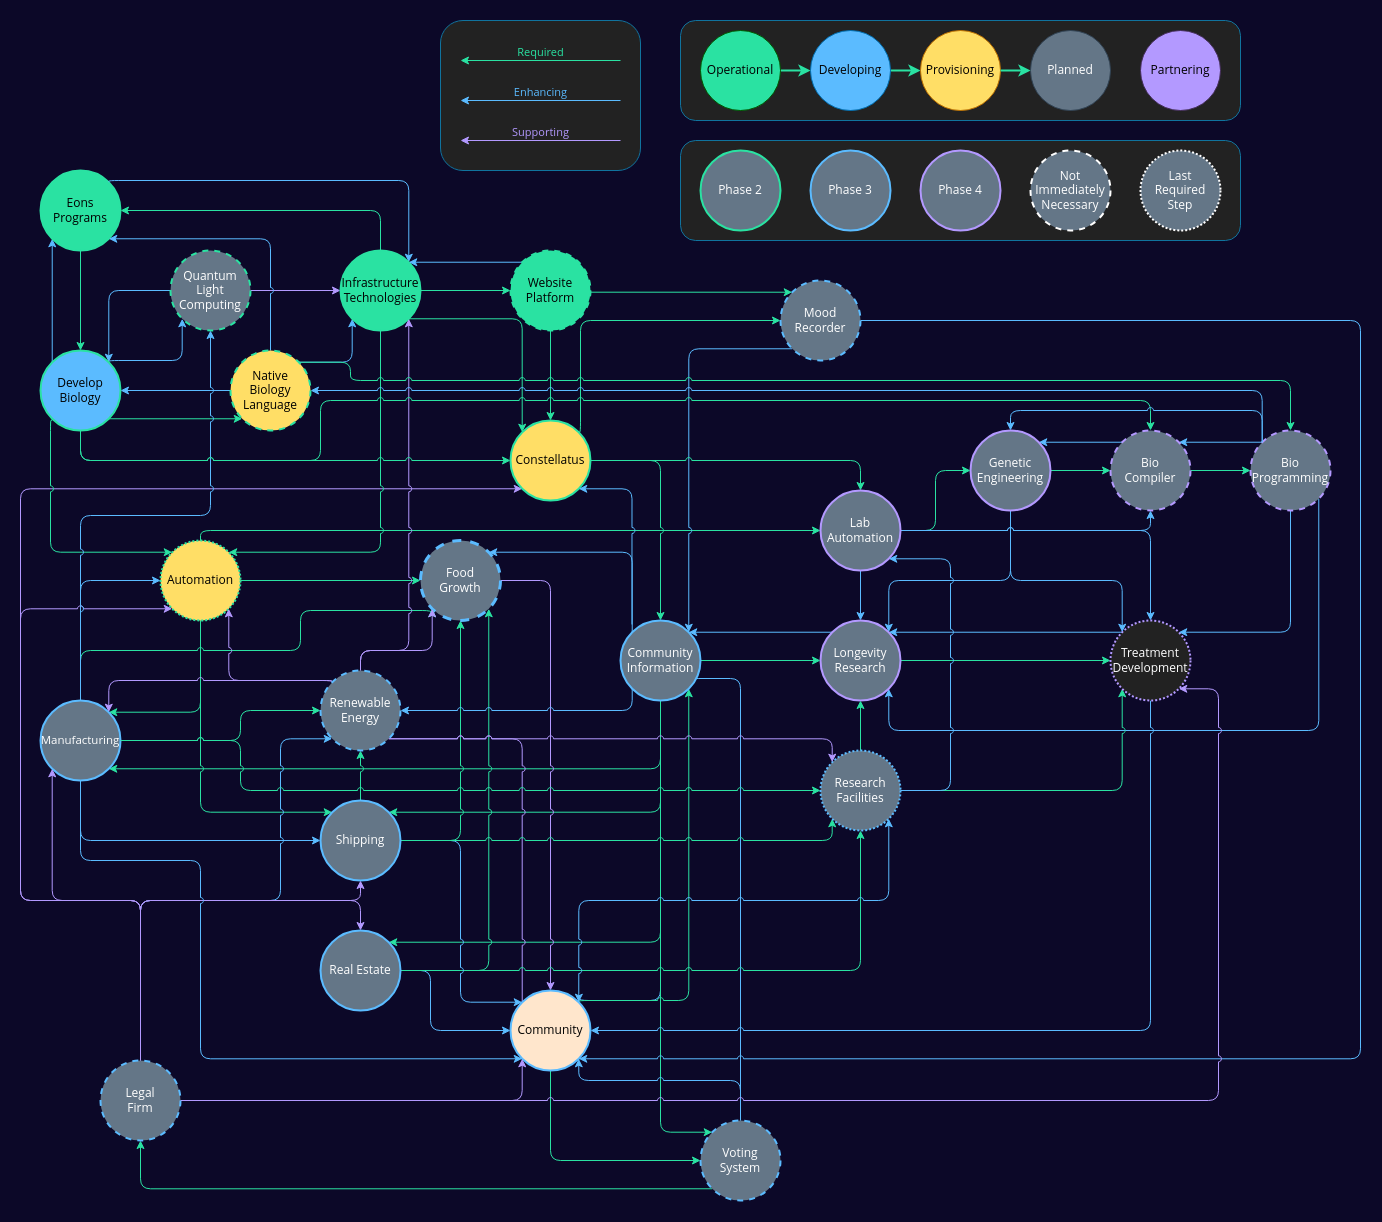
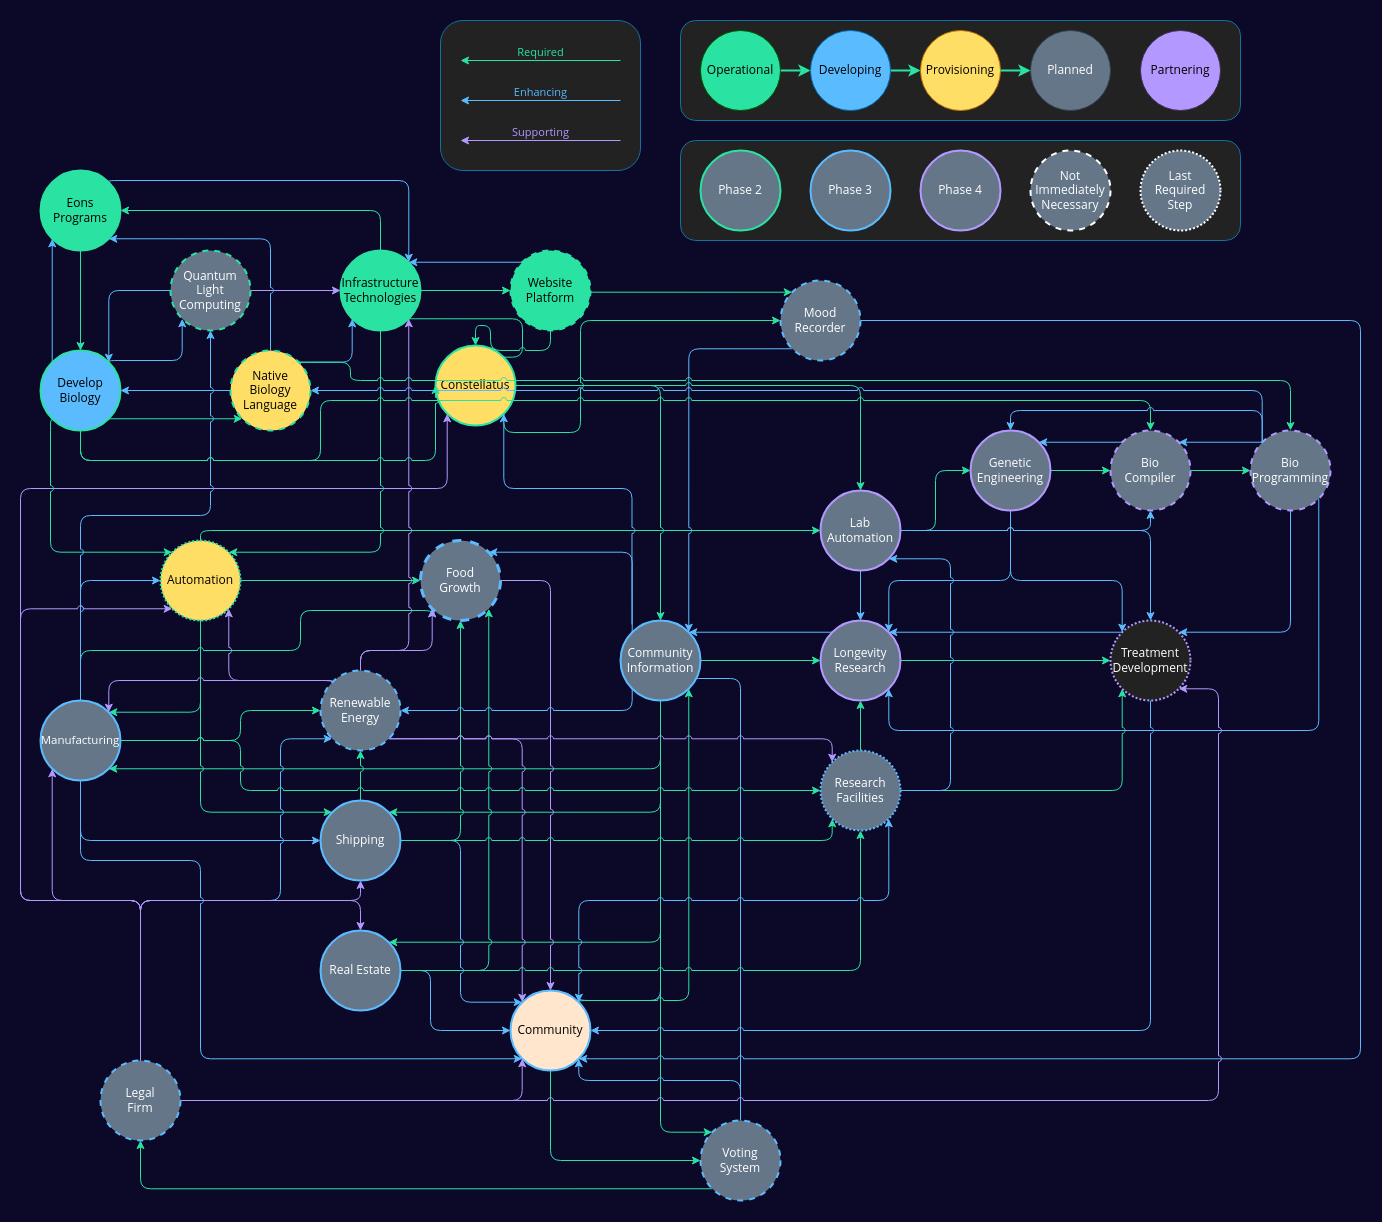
node "Constellatus": moved (551, 461) -> (476, 386)
edge "Renewable Energy" -- "Community": arrowhead none -> classic
